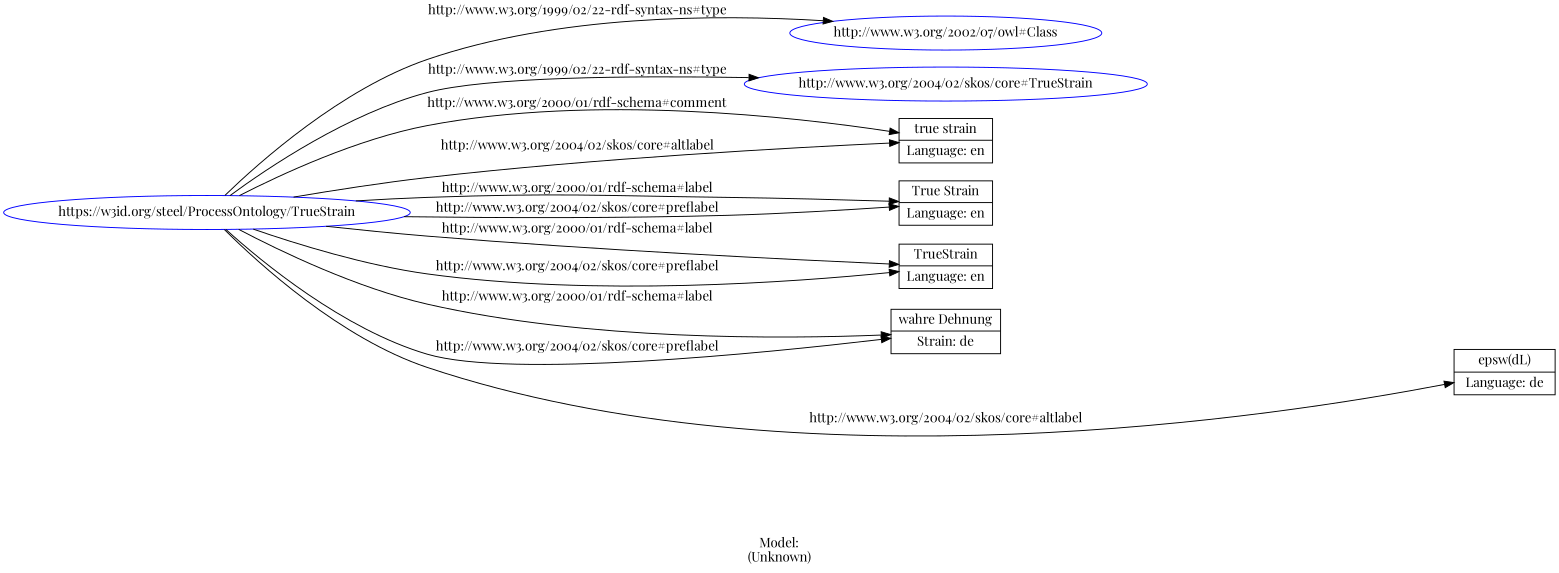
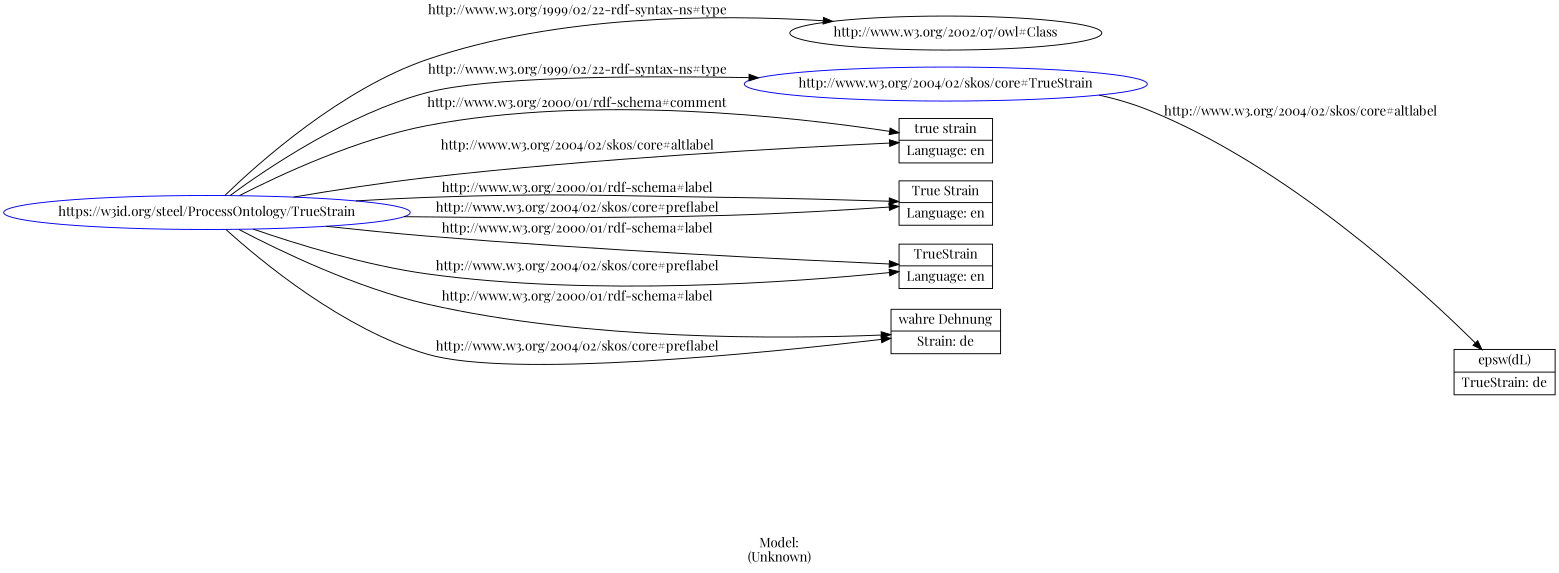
node "http://www.w3.org/2002/07/owl#Class": color blue -> black
node "epsw(dL)": text "Language: de" -> "TrueStrain: de"
edge "https://w3id.org/steel/ProcessOntology/TrueStrain" -> "epsw(dL)": now "http://www.w3.org/2004/02/skos/core#TrueStrain" -> "epsw(dL)"
